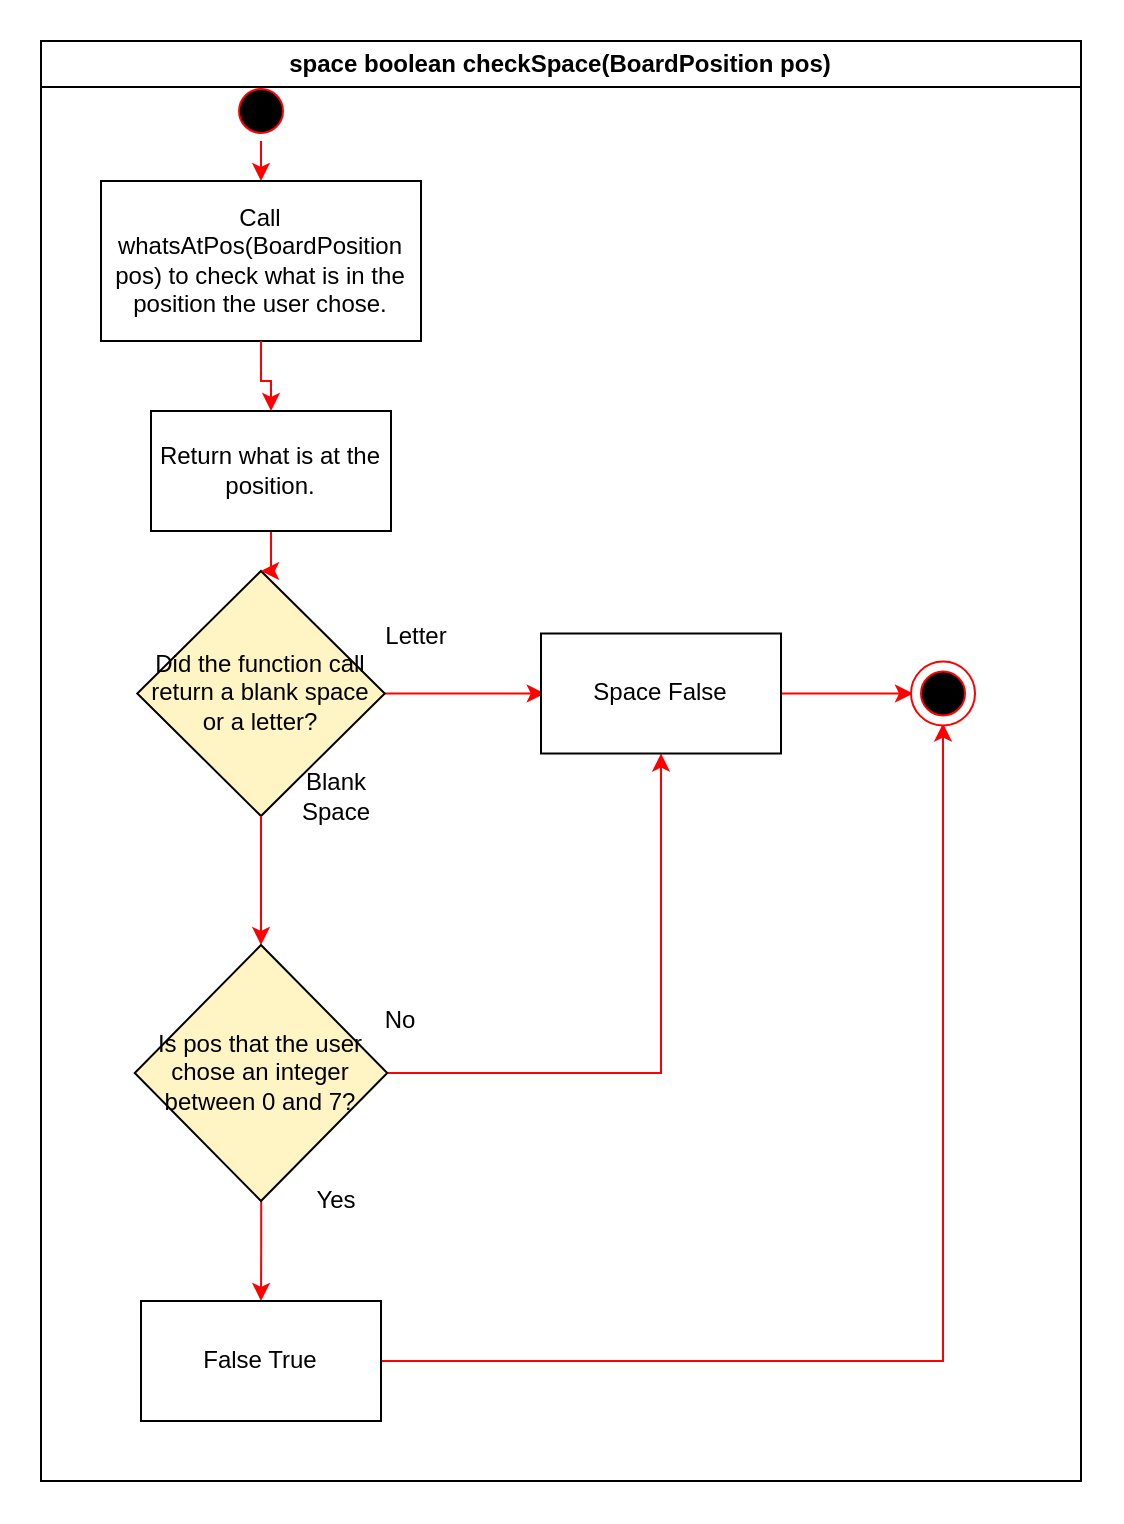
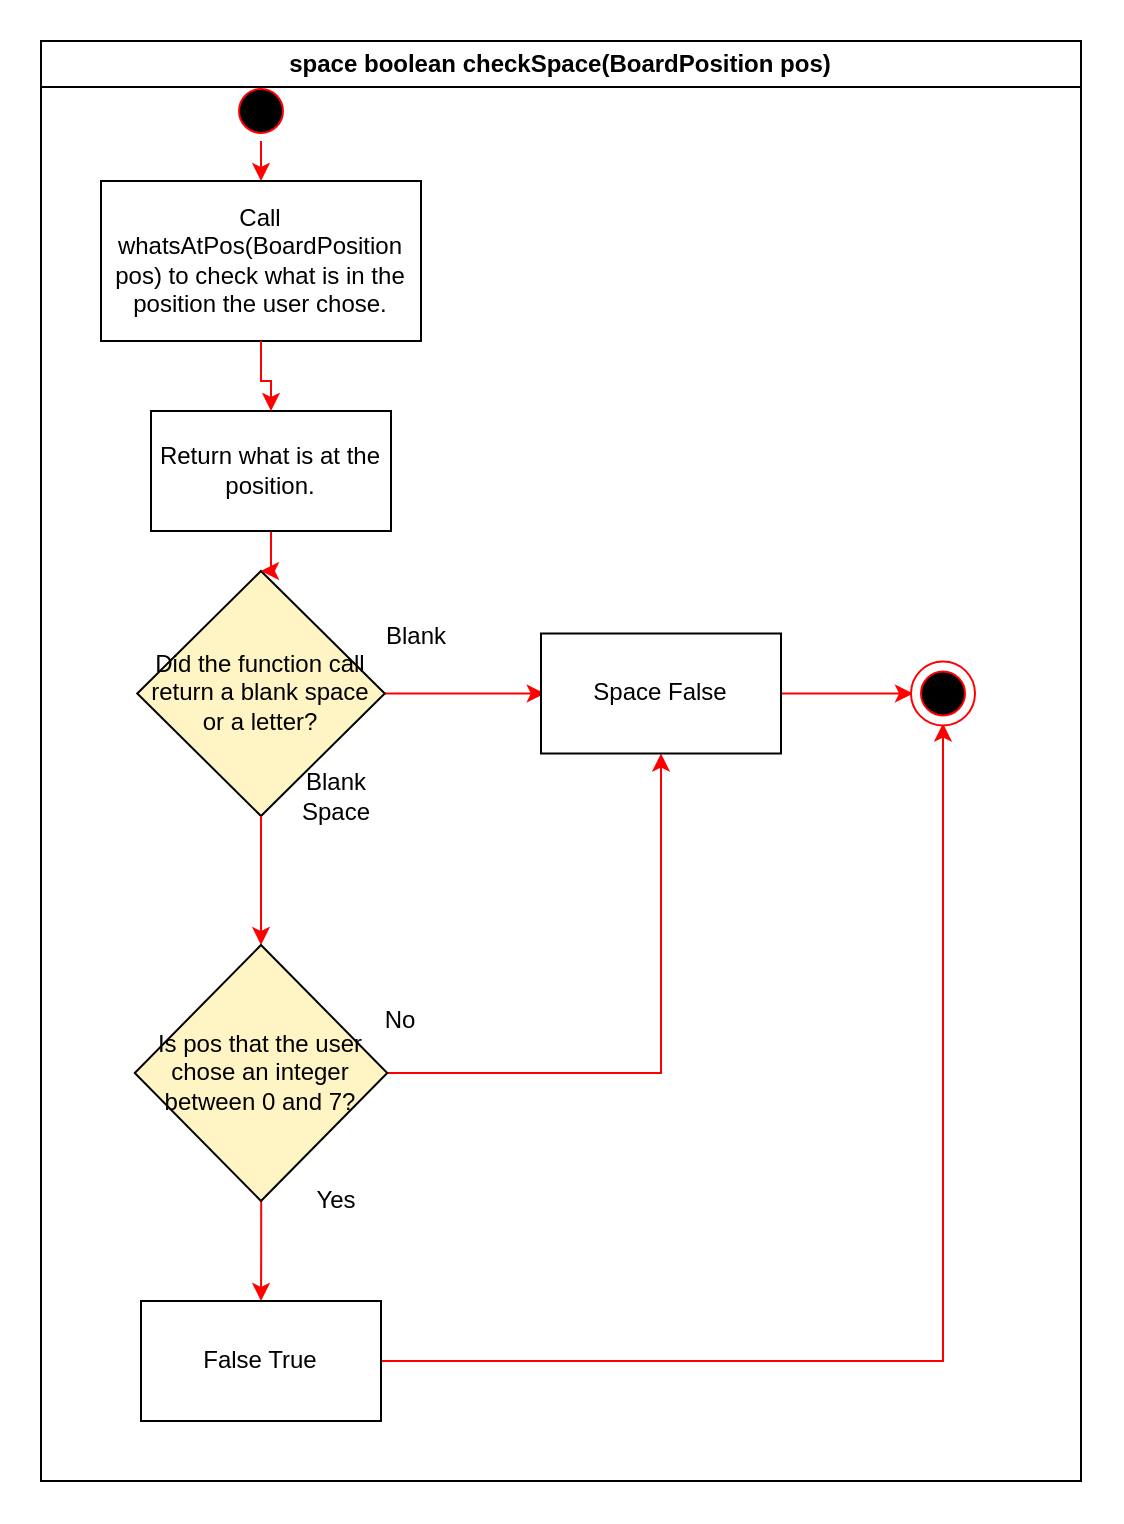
node "Letter": label "Letter" -> "Blank"
